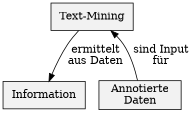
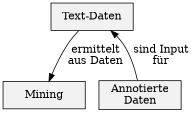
node "Text-Mining": label "Text-Mining" -> "Text-Daten"
node "Information": label "Information" -> "Mining"
